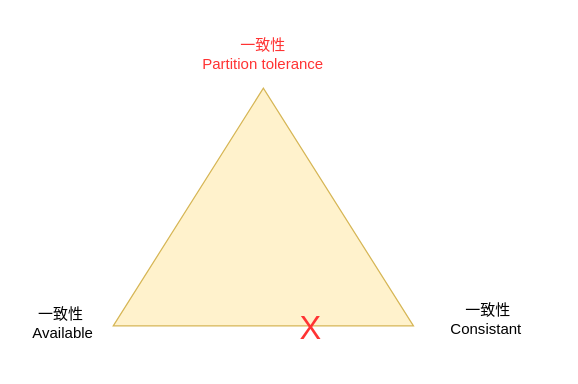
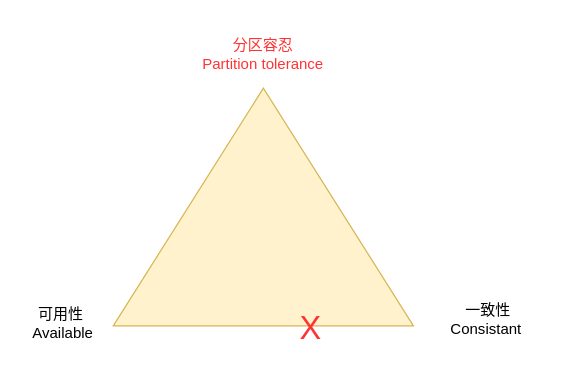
node "一致性 Partition tolerance": label "一致性 Partition tolerance" -> "分区容忍 Partition tolerance"
node "一致性 Available": label "一致性 Available" -> "可用性 Available"
